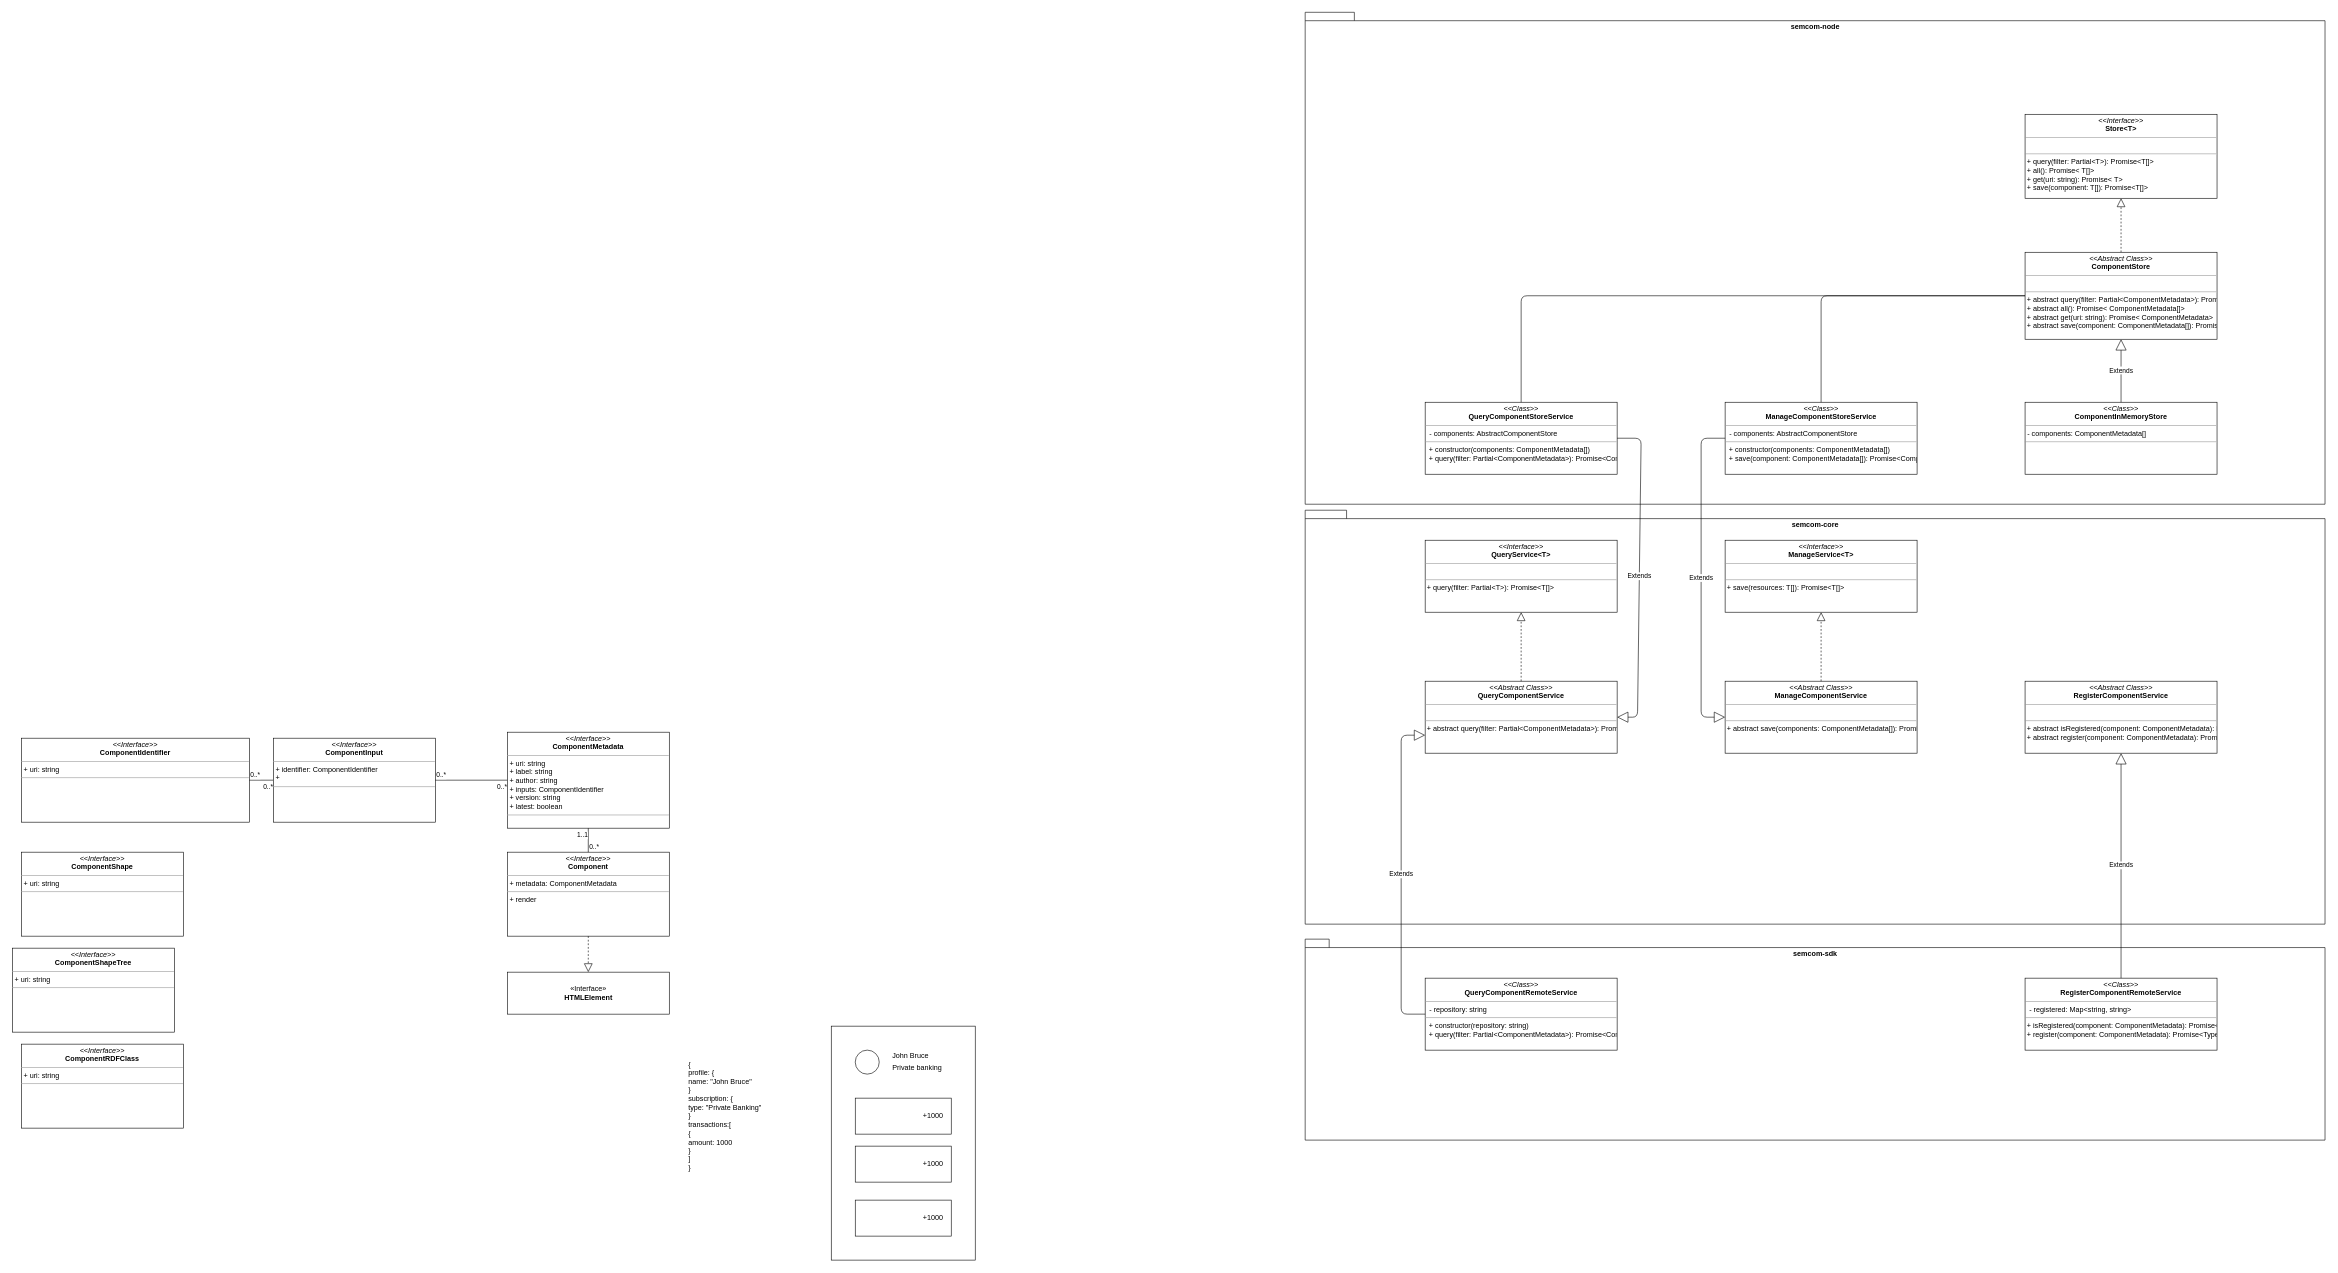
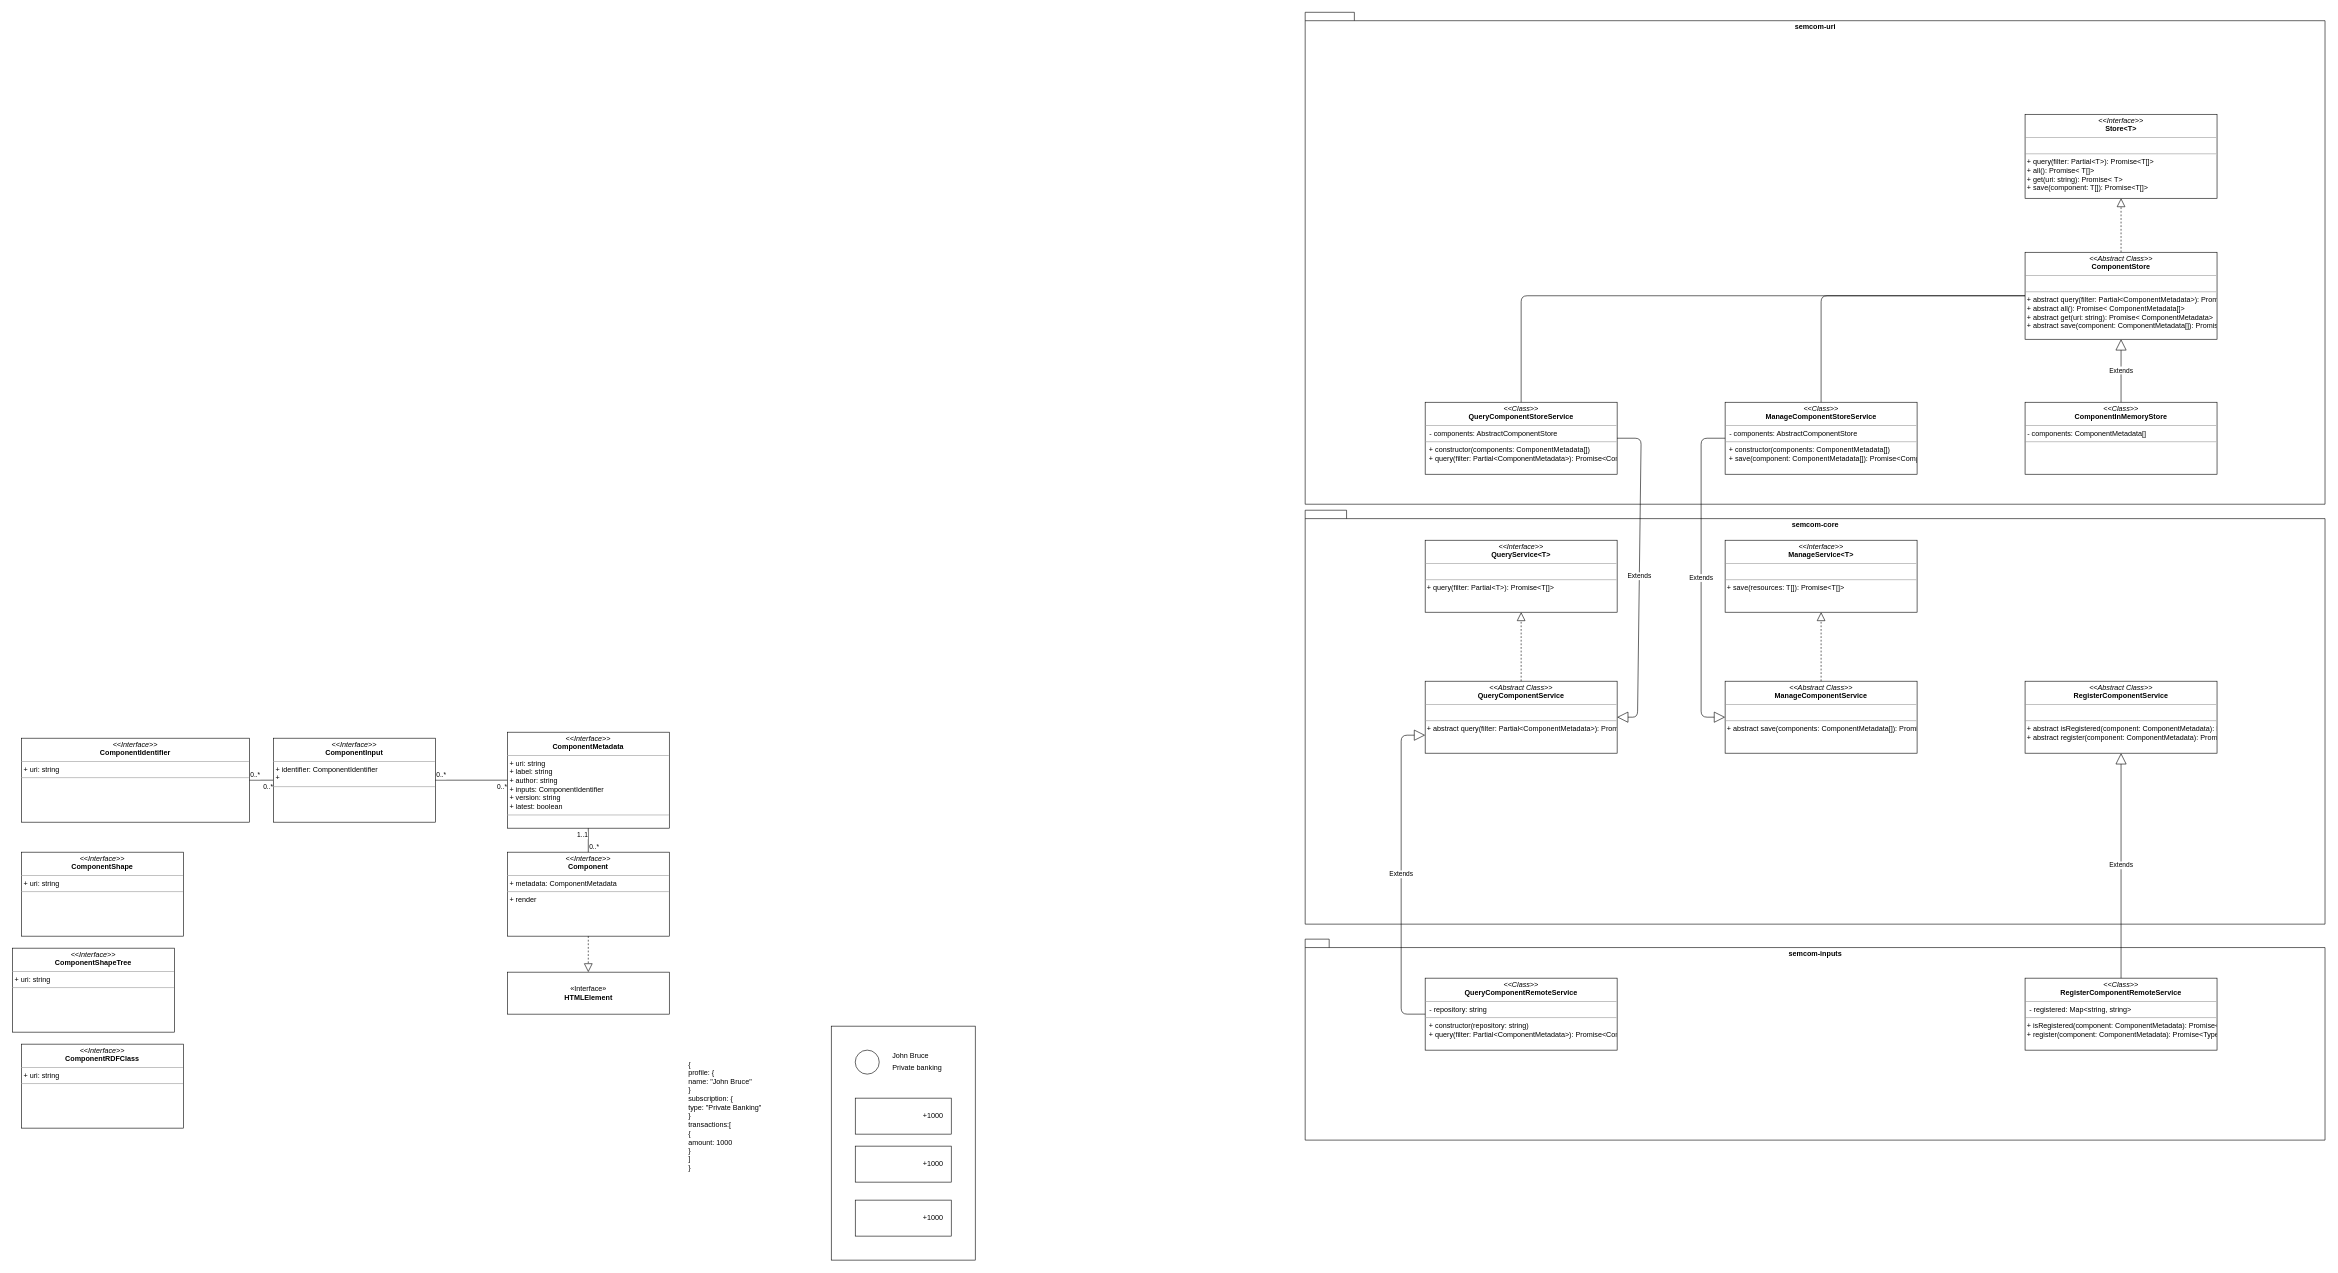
node "semcom-node": label "semcom-node" -> "semcom-uri"
node "semcom-sdk": label "semcom-sdk" -> "semcom-inputs"
